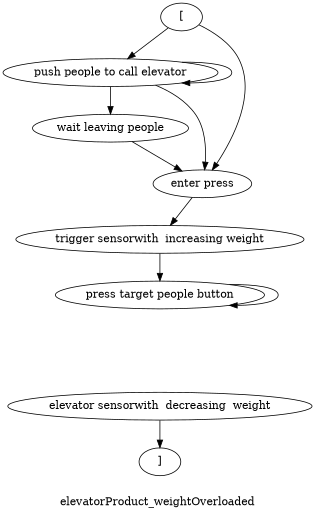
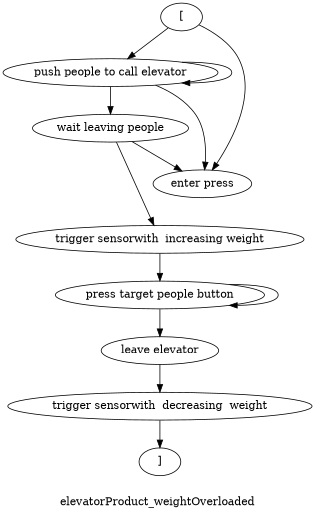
edge "enter press" -> "trigger sensorwith  increasing weight": now "wait leaving people" -> "trigger sensorwith  increasing weight"
node "leave elevator": added
node "elevator sensorwith  decreasing  weight": label "elevator sensorwith  decreasing  weight" -> "trigger sensorwith  decreasing  weight"
